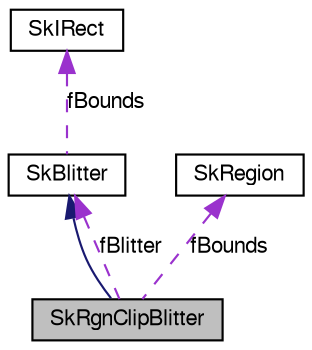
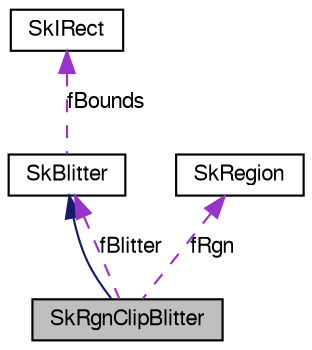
edge "SkRgnClipBlitter" -> "SkRegion": label "fBounds" -> "fRgn"
